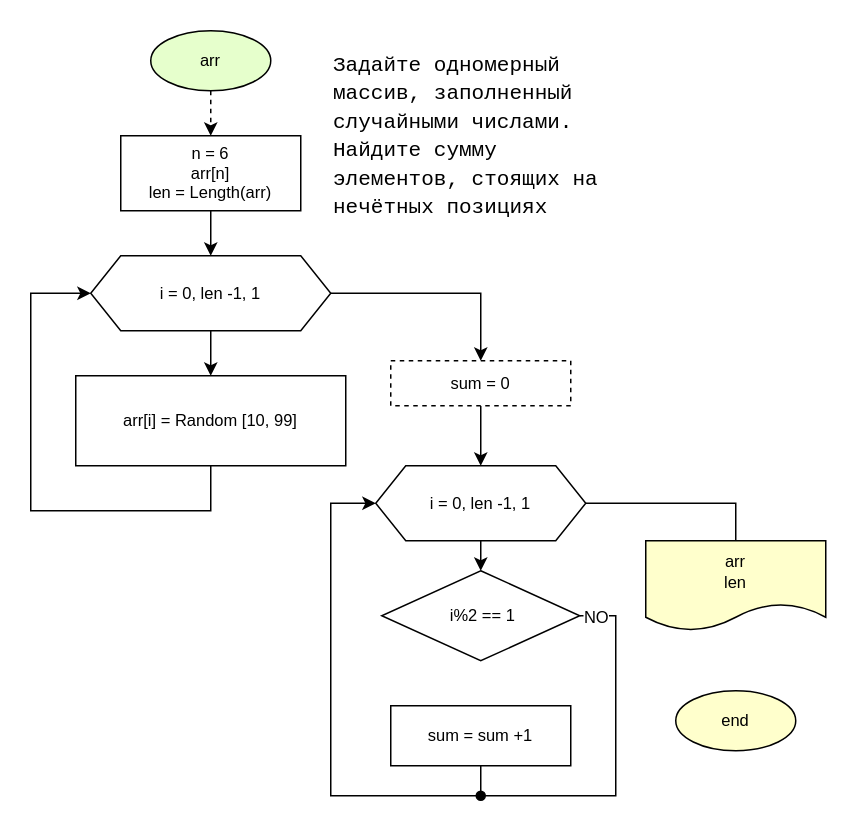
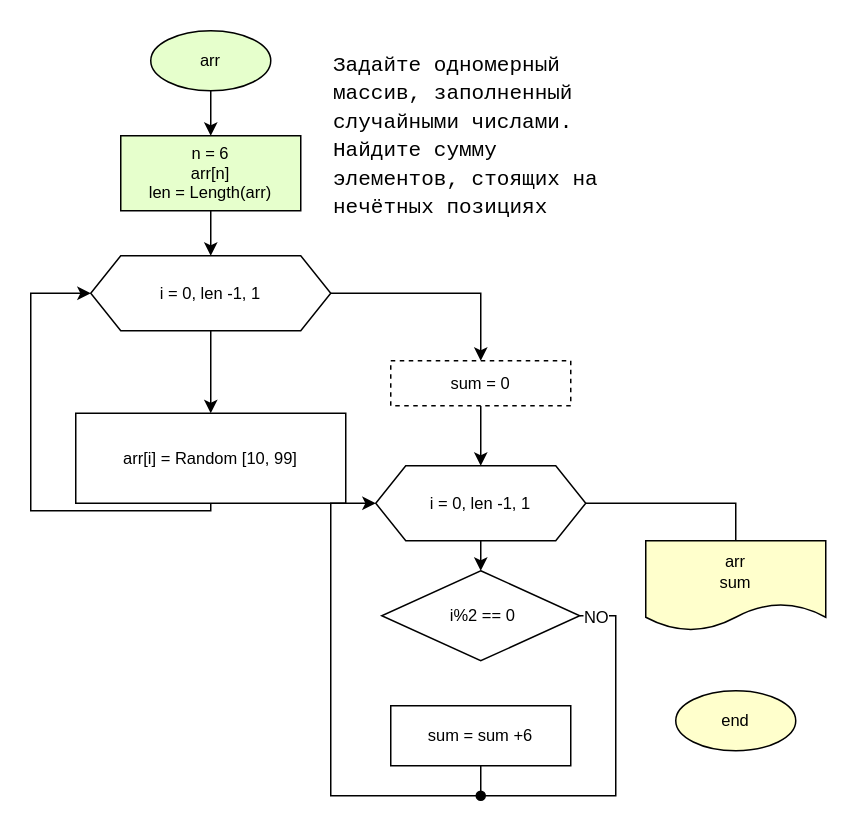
edge "arr" -> "n = 6 arr[n] len = Length(arr)": style dashed -> solid
node "n = 6 arr[n] len = Length(arr)": fillcolor #ffffff -> #e6ffcc
node "arr[i] = Random [10, 99]": moved (211, 421) -> (211, 458)
node "arr len": label "arr len" -> "arr sum"
node "i%2 == 1": label "i%2 == 1" -> "i%2 == 0"
node "sum = sum +1": label "sum = sum +1" -> "sum = sum +6"
